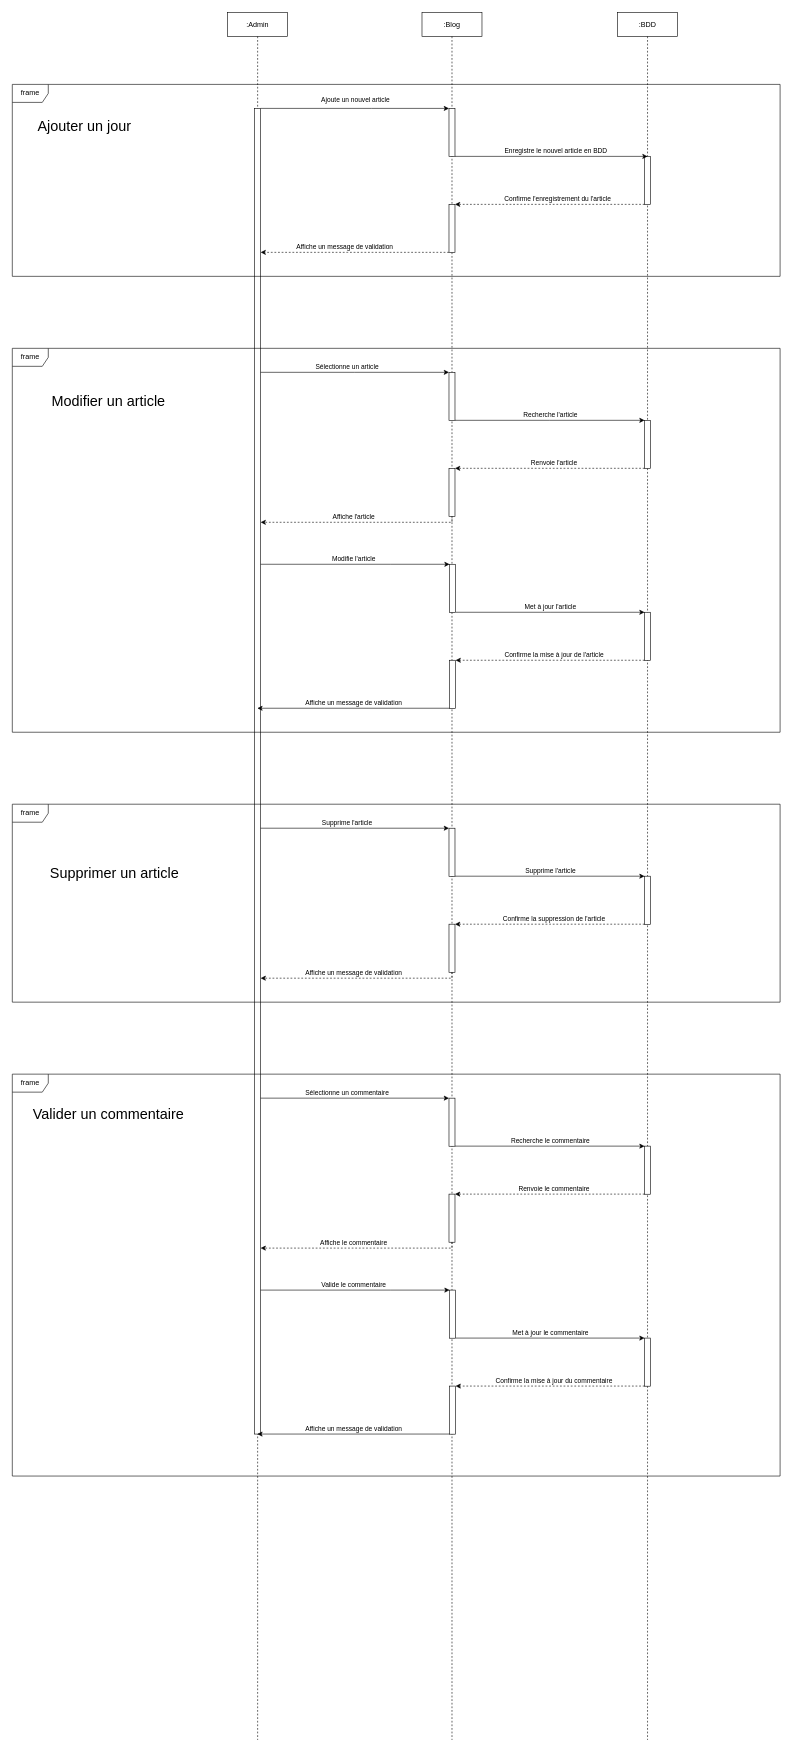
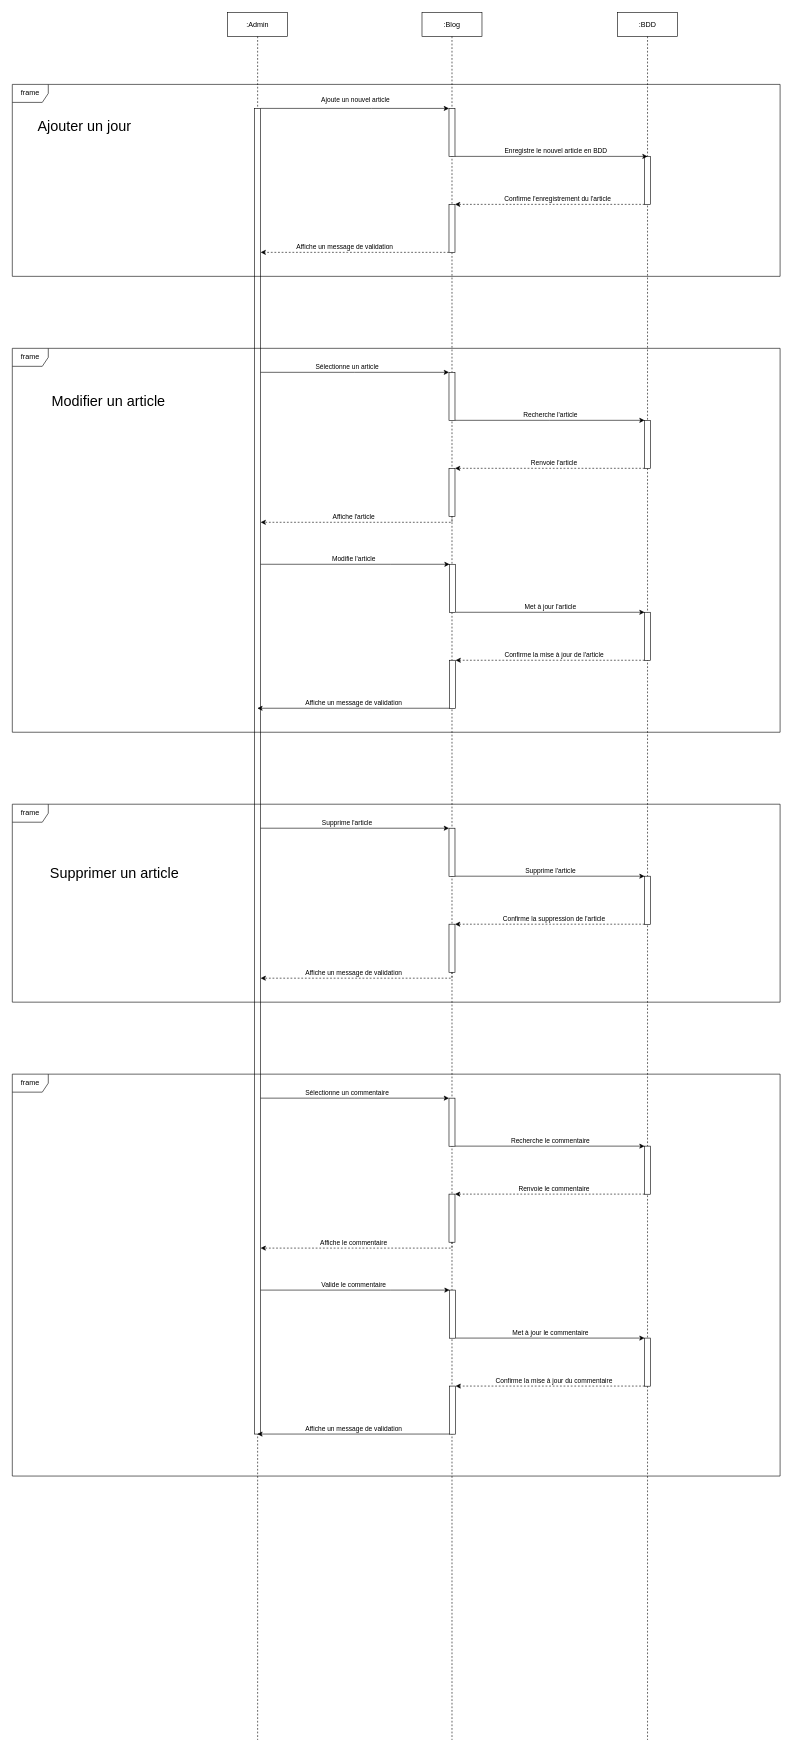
node "Valider un commentaire": removed
